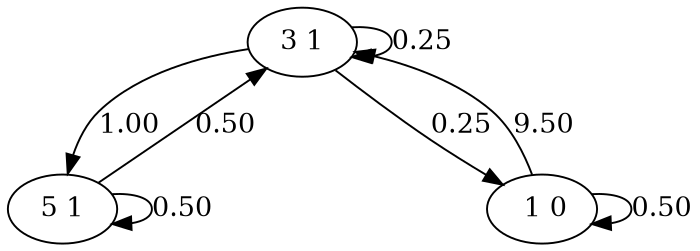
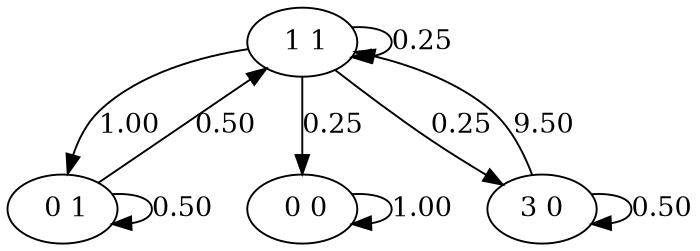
node "3 1": label "3 1" -> "1 1"
node "5 1": label "5 1" -> "0 1"
node "0 0": added
node "1 0": label "1 0" -> "3 0"
